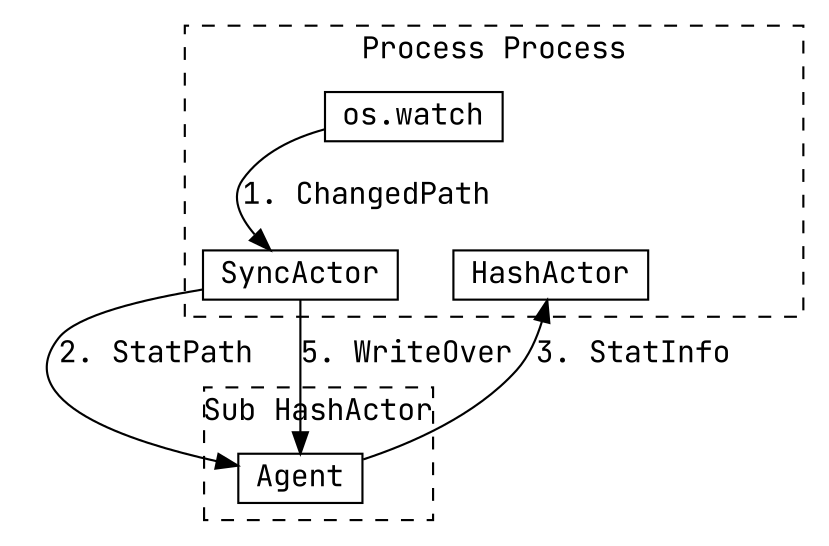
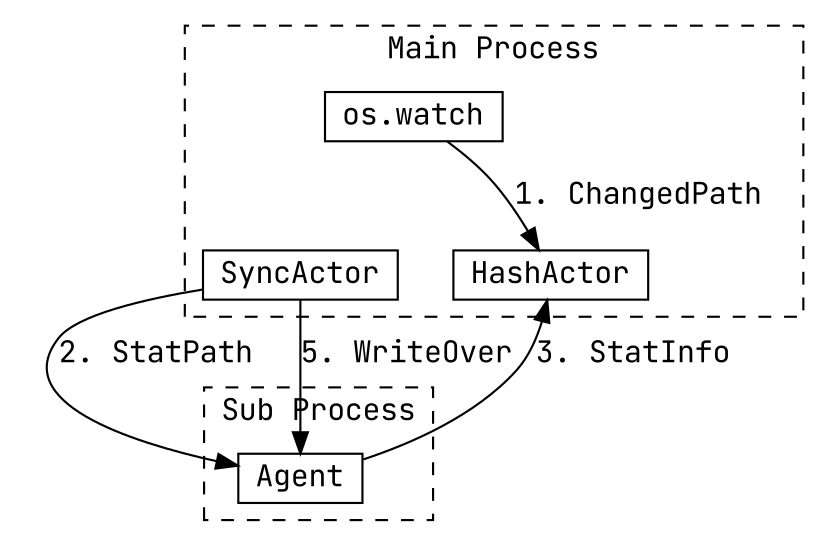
cluster "Process Process": label "Process Process" -> "Main Process"
edge "os.watch" -> "SyncActor": now "os.watch" -> "HashActor"
cluster "Sub HashActor": label "Sub HashActor" -> "Sub Process"
